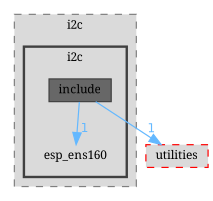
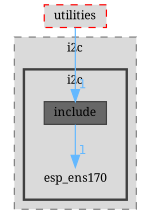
edge "include" -> "utilities": reversed
node "esp_ens160": label "esp_ens160" -> "esp_ens170"
